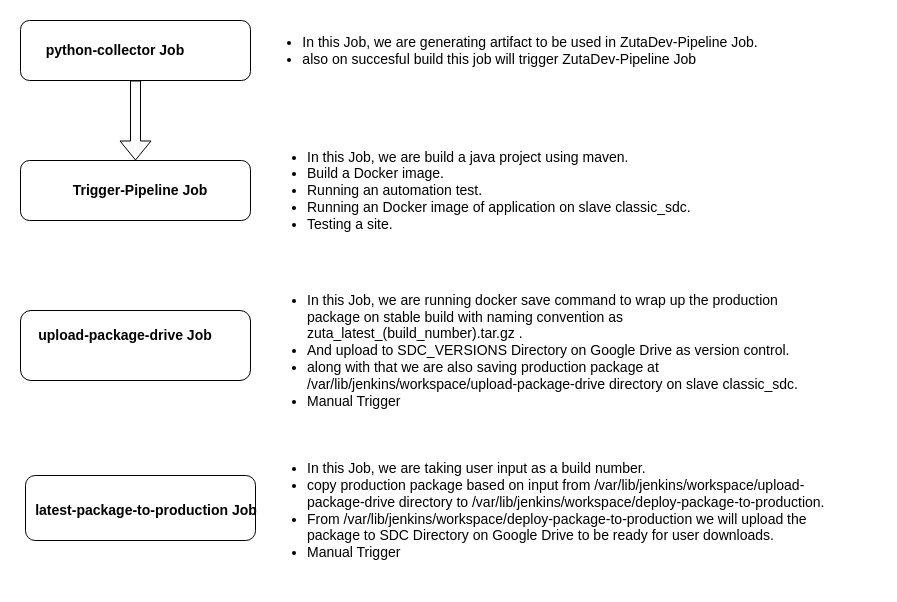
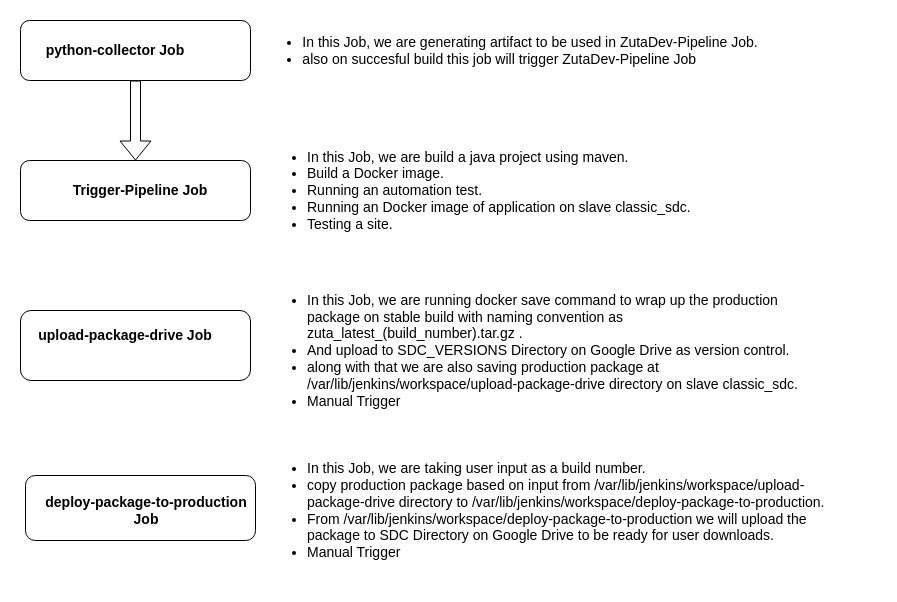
node "latest-package-to-production Job": label "latest-package-to-production Job" -> "deploy-package-to-production Job"
